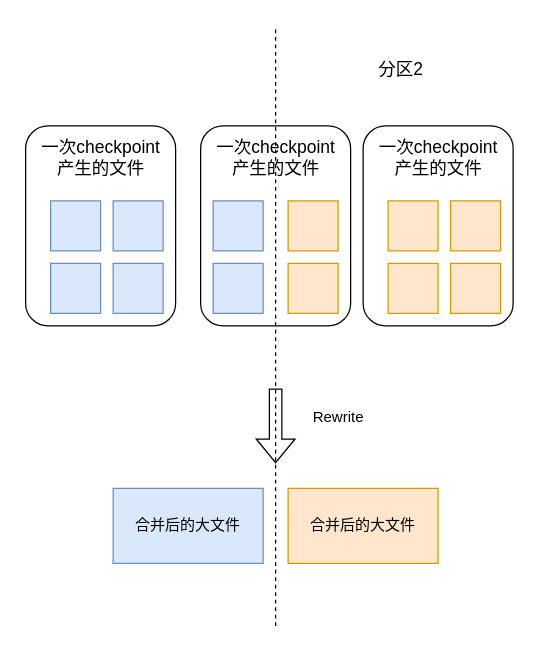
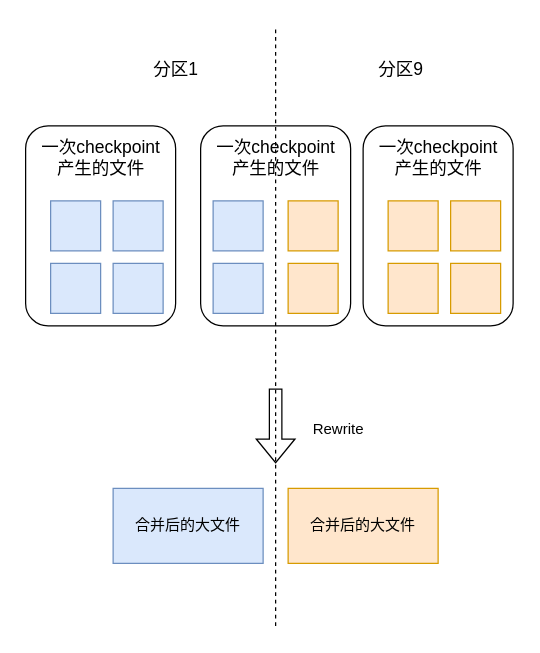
node "分区1": added
node "分区2": label "分区2" -> "分区9"
node "Rewrite": moved (338, 417) -> (338, 429)
